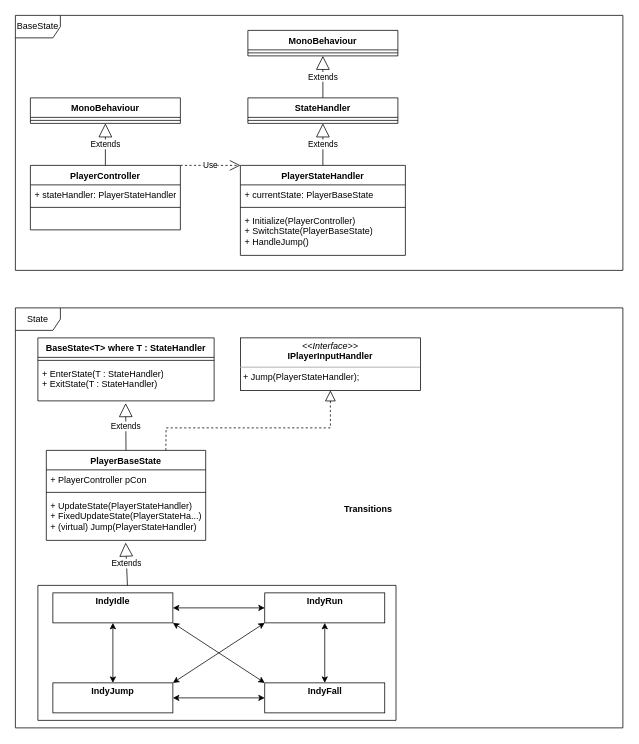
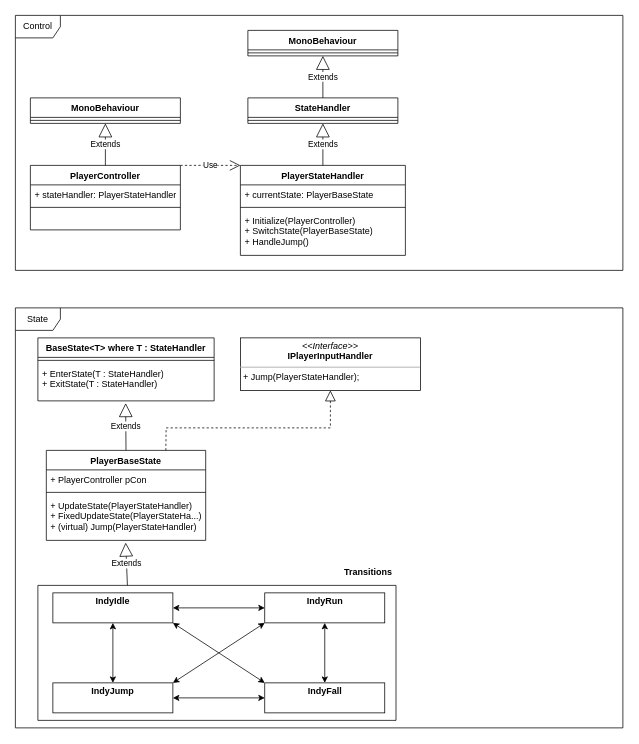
node "BaseState": label "BaseState" -> "Control"
node "Transitions": moved (368, 509) -> (368, 573)
